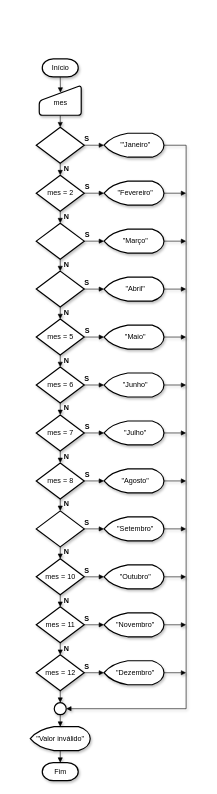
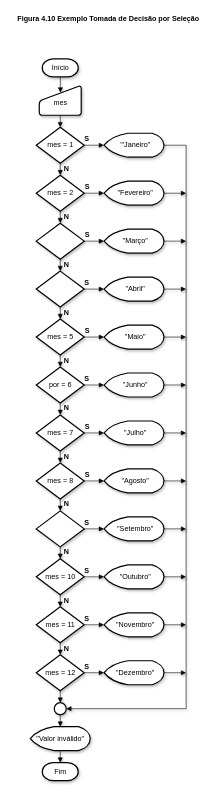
node "Figura 4.10 Exemplo Tomada de Decisão por Seleção": added
node "mes = 1": added
node "mes = 6": label "mes = 6" -> "por = 6"
